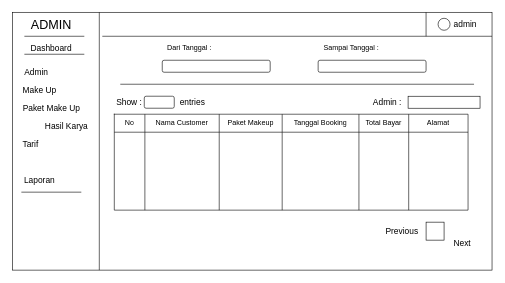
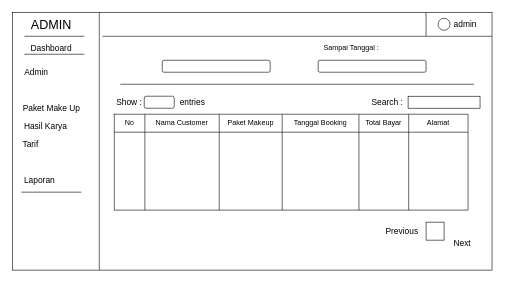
node "Dari Tanggal :": removed
node "Make Up": removed
node "Admin :": label "Admin :" -> "Search :"
node "Hasil Karya": moved (66, 126) -> (45, 126)
